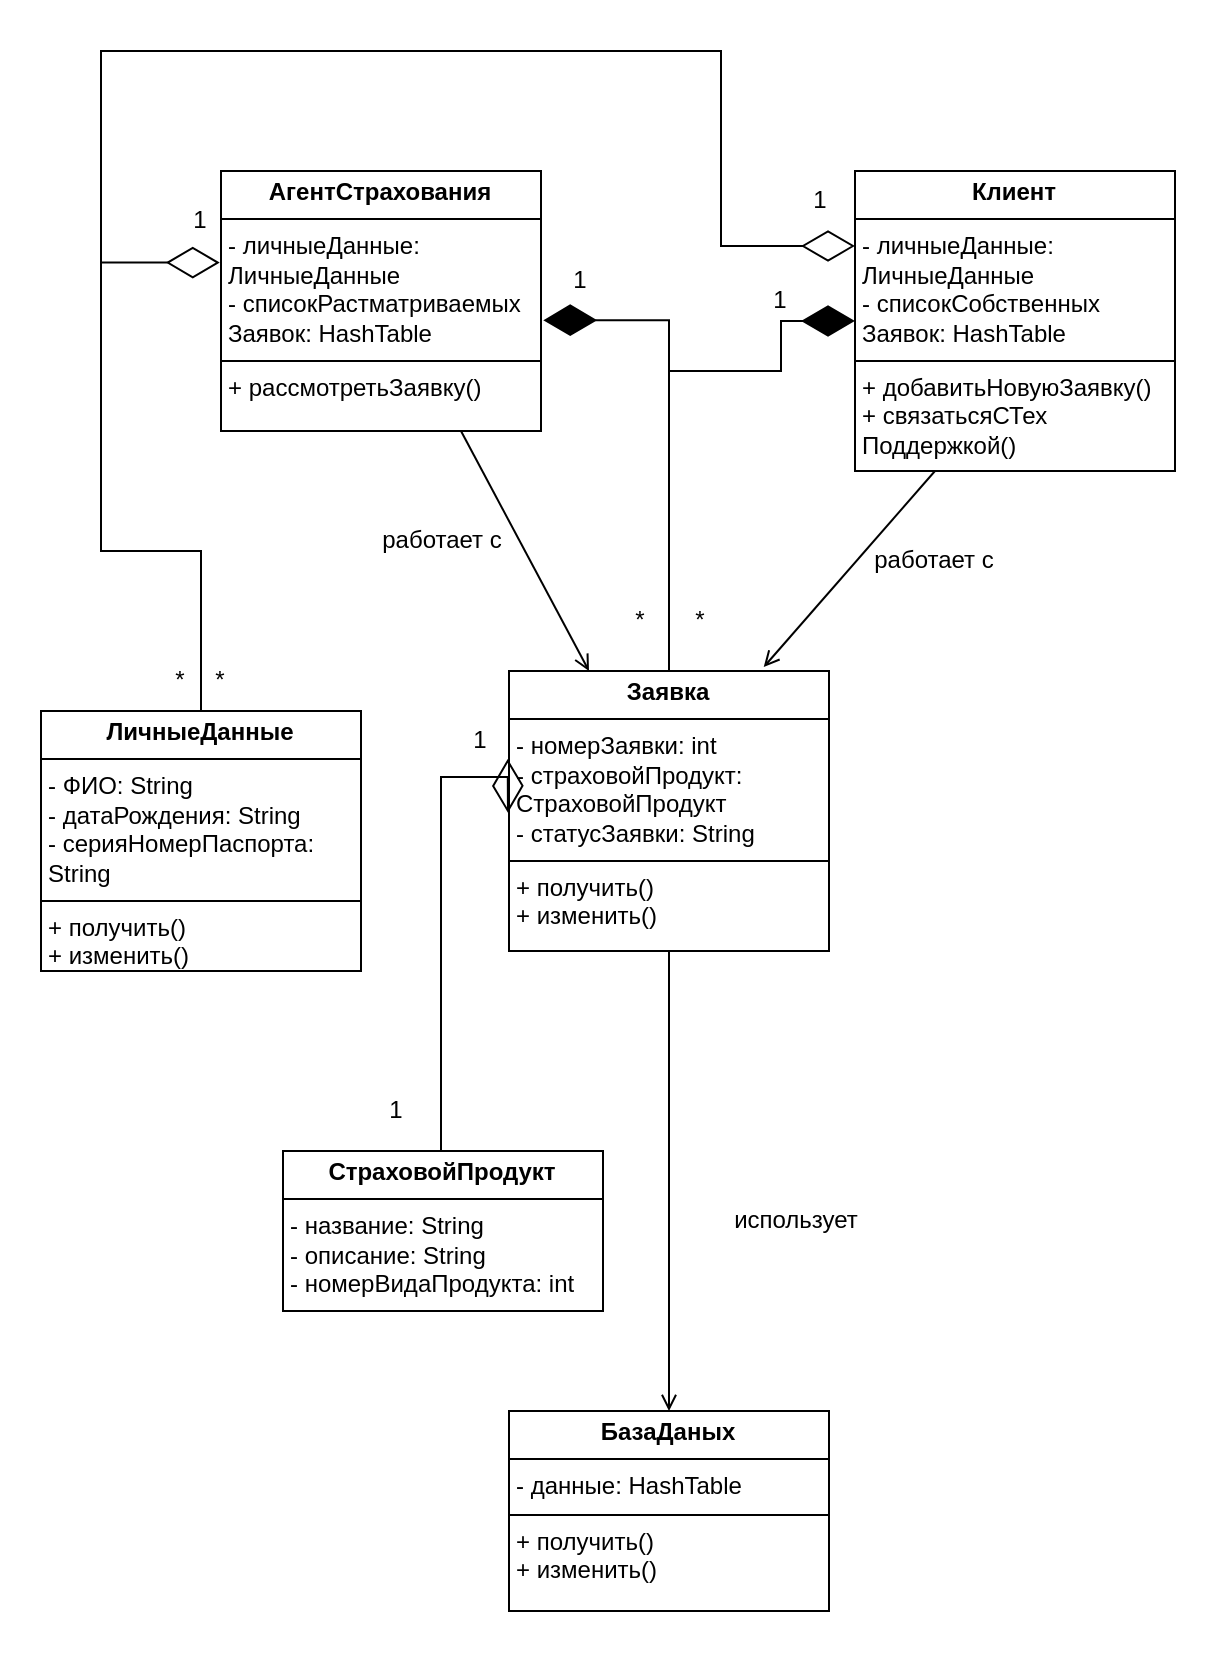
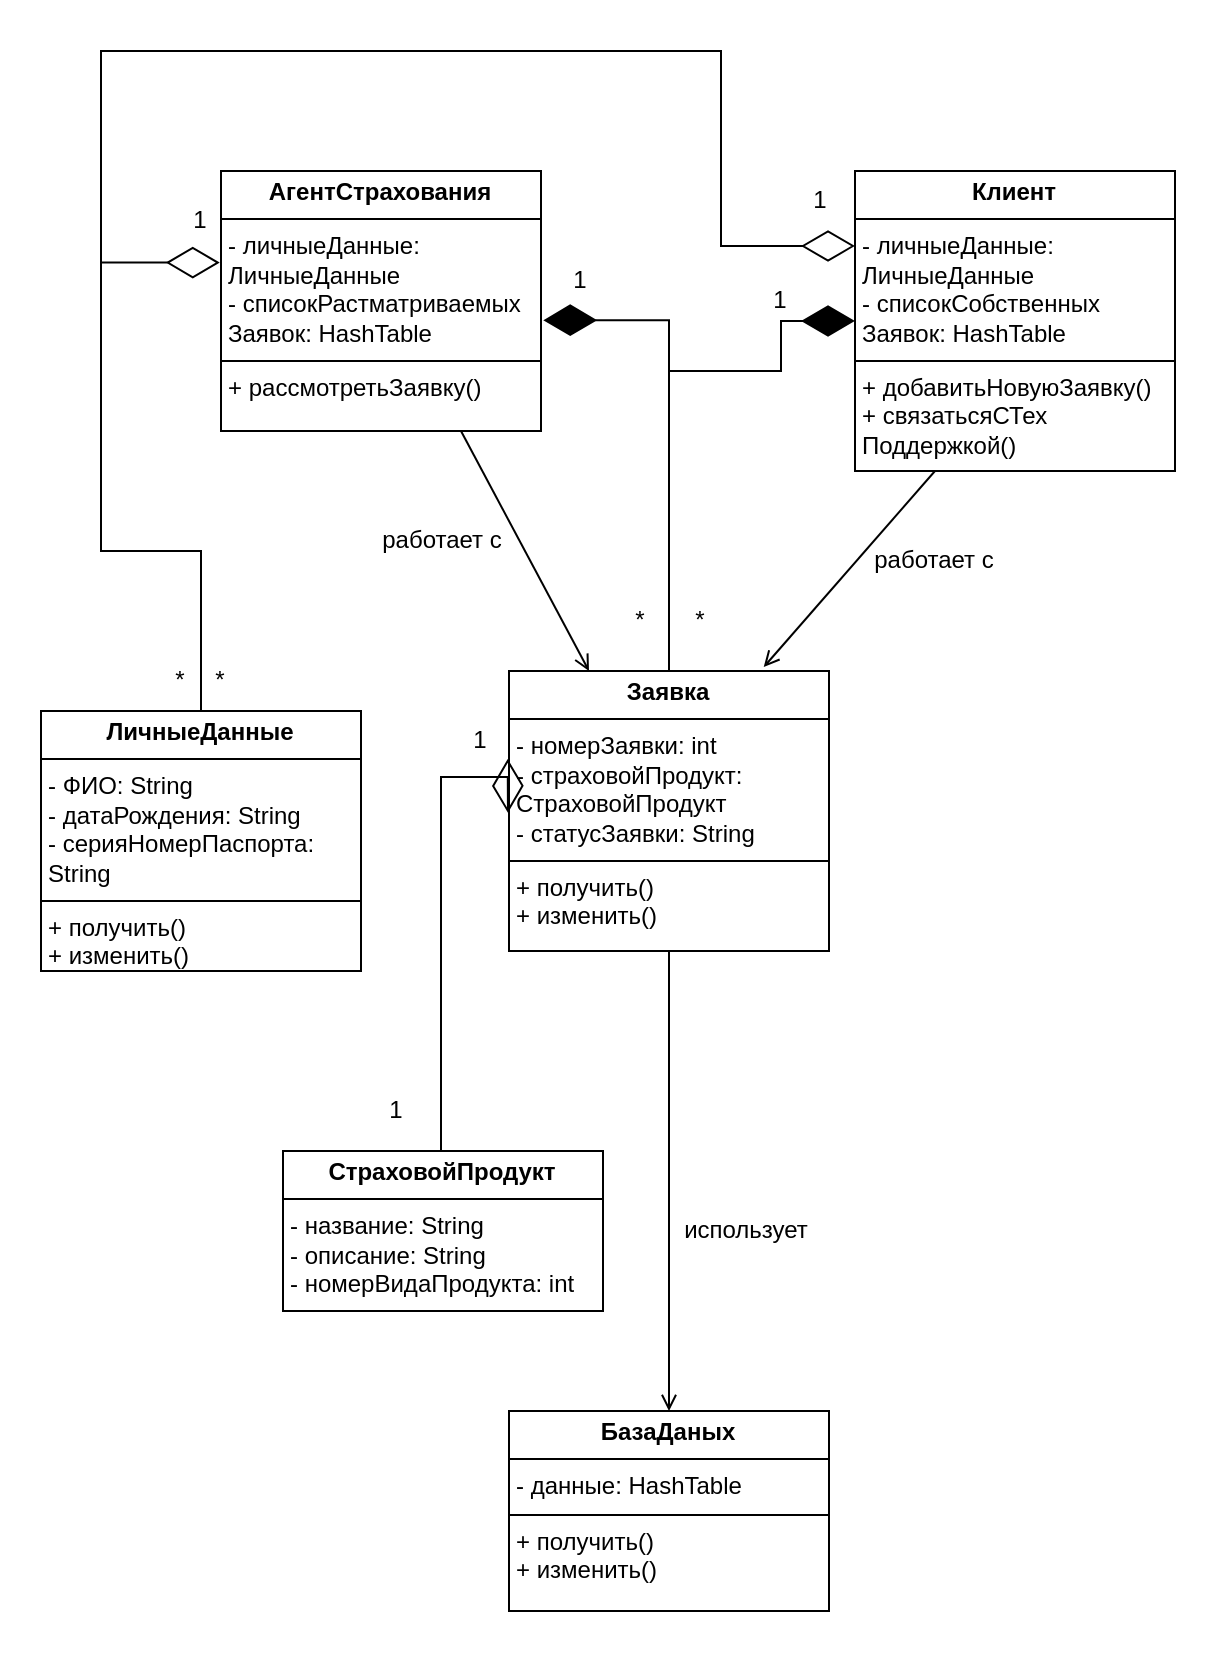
node "использует": moved (797, 1221) -> (747, 1231)
